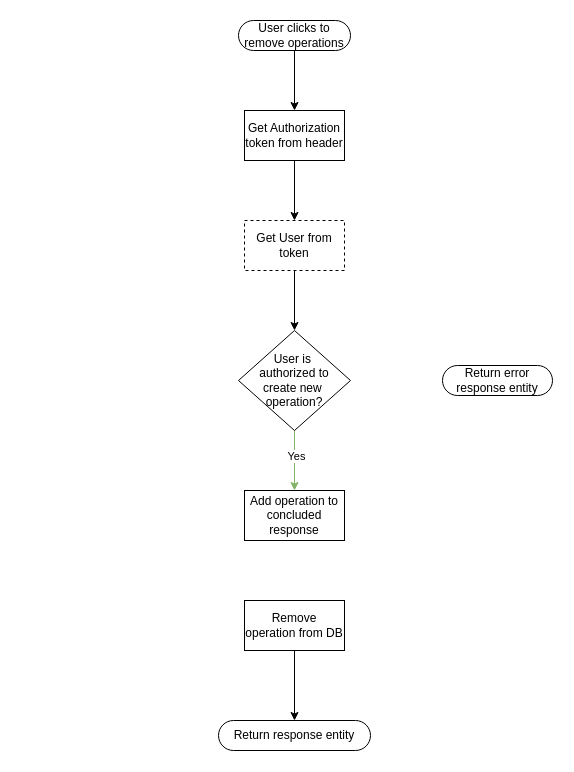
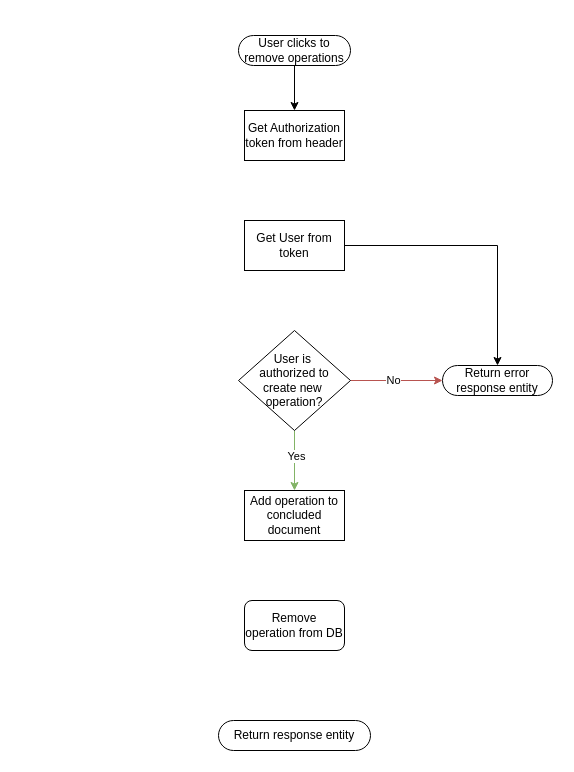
node "User clicks to remove operations": moved (295, 36) -> (295, 51)
edge "Get Authorization token from header" -> "Get User from token": removed
node "Get User from token": style dashed -> solid
edge "Get User from token" -> "User is authorized to create new operation?": now "Get User from token" -> "Return error response entity"
edge "User is authorized to create new operation?" -> "Return error response entity": added, label "No"
node "Add operation to concluded response": label "Add operation to concluded response" -> "Add operation to concluded document"
node "Remove operation from DB": shape rectangle -> rounded rectangle
edge "Remove operation from DB" -> "Return response entity": removed
